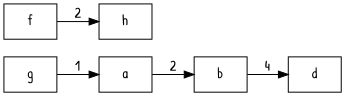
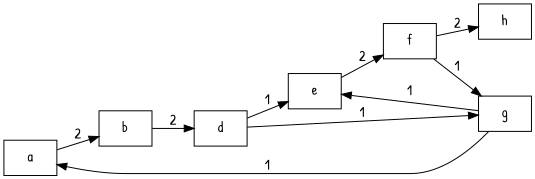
edge "b" -> "d": label "4" -> "2"
edge "f" -> "g": added, label "1"
node "e": added
edge "d" -> "g": added, label "1"
